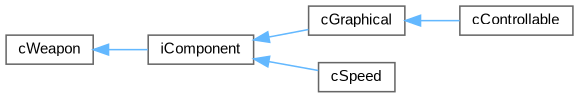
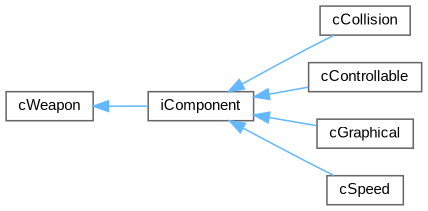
node "cCollision": added
edge "cControllable" -> "cGraphical": now "cControllable" -> "iComponent"
